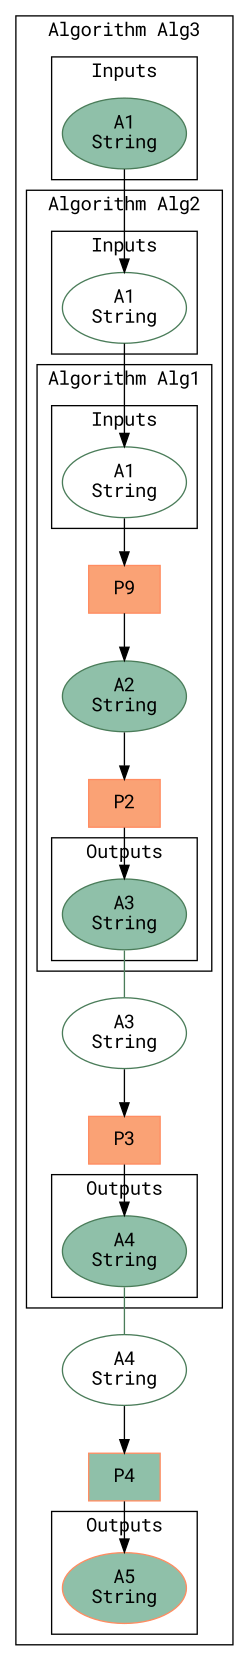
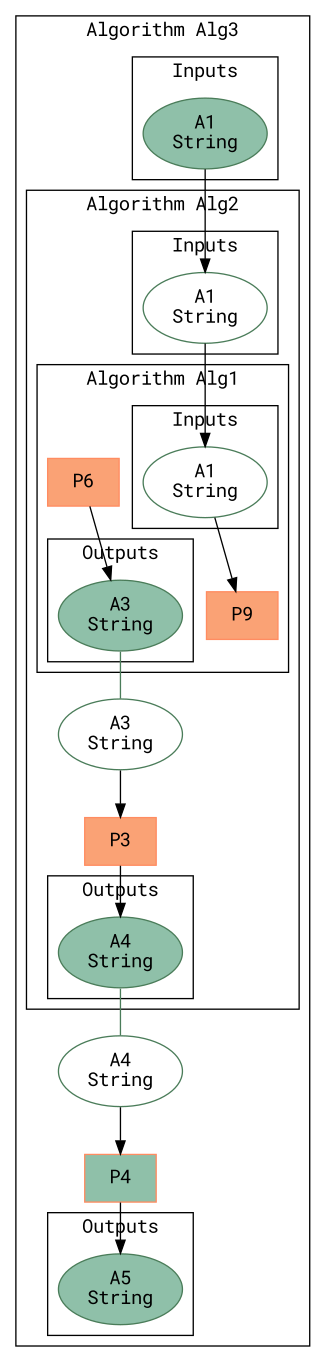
node "A2 String": removed
node "P2": label "P2" -> "P6"
node "A5 String": color #ff8c61 -> #4a7c59
